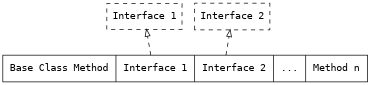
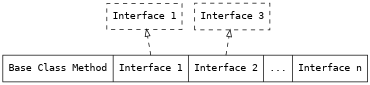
node "Interface 2": label "Interface 2" -> "Interface 3"
node "Base Class Method": text "Method n" -> "Interface n"
